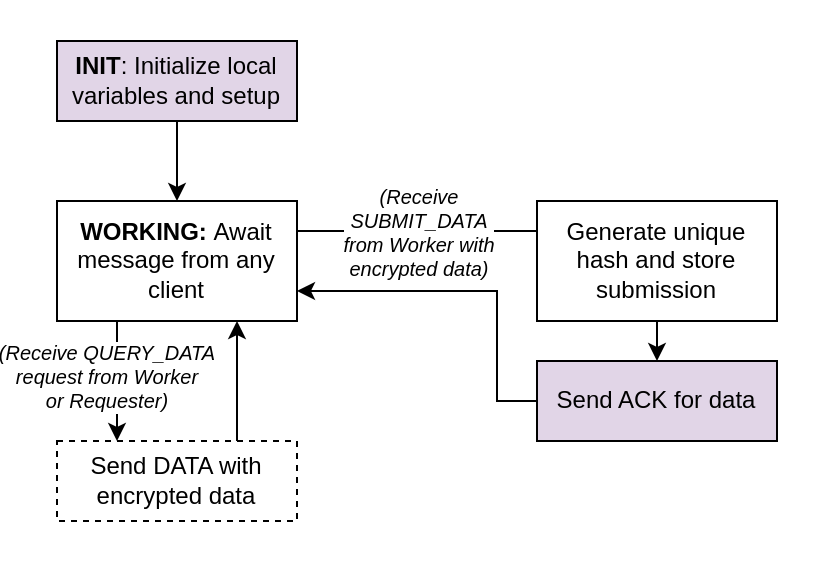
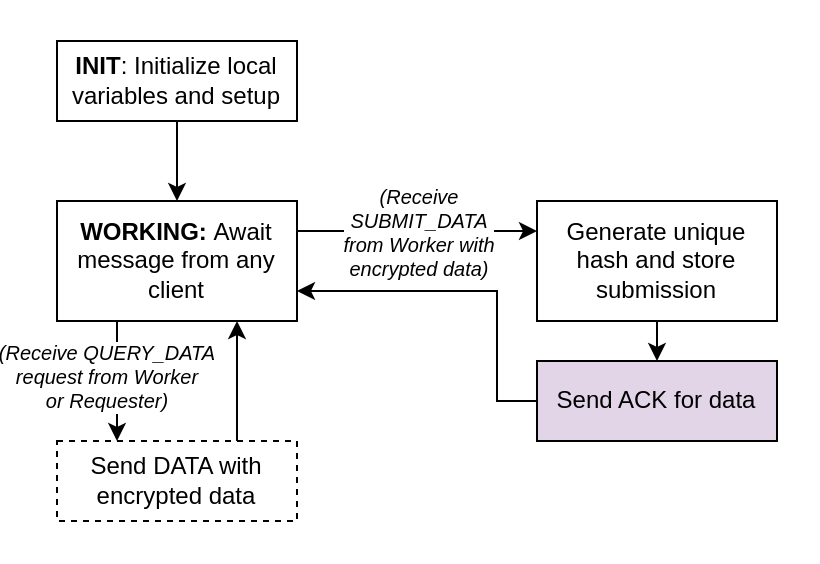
node "INIT: Initialize local variables and setup": fillcolor #e1d5e7 -> #ffffff
edge "WORKING: Await message from any client" -- "Generate unique hash and store submission": arrowhead none -> classic
